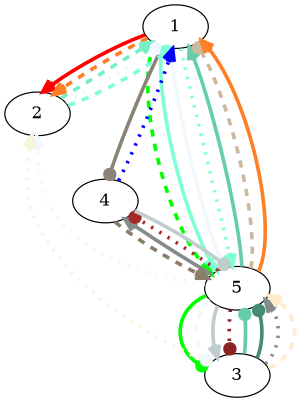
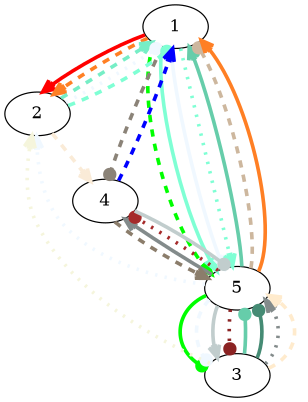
edge "1" -> "4": style solid -> dashed
edge "4" -> "1": style dotted -> dashed
edge "2" -> "4": added
